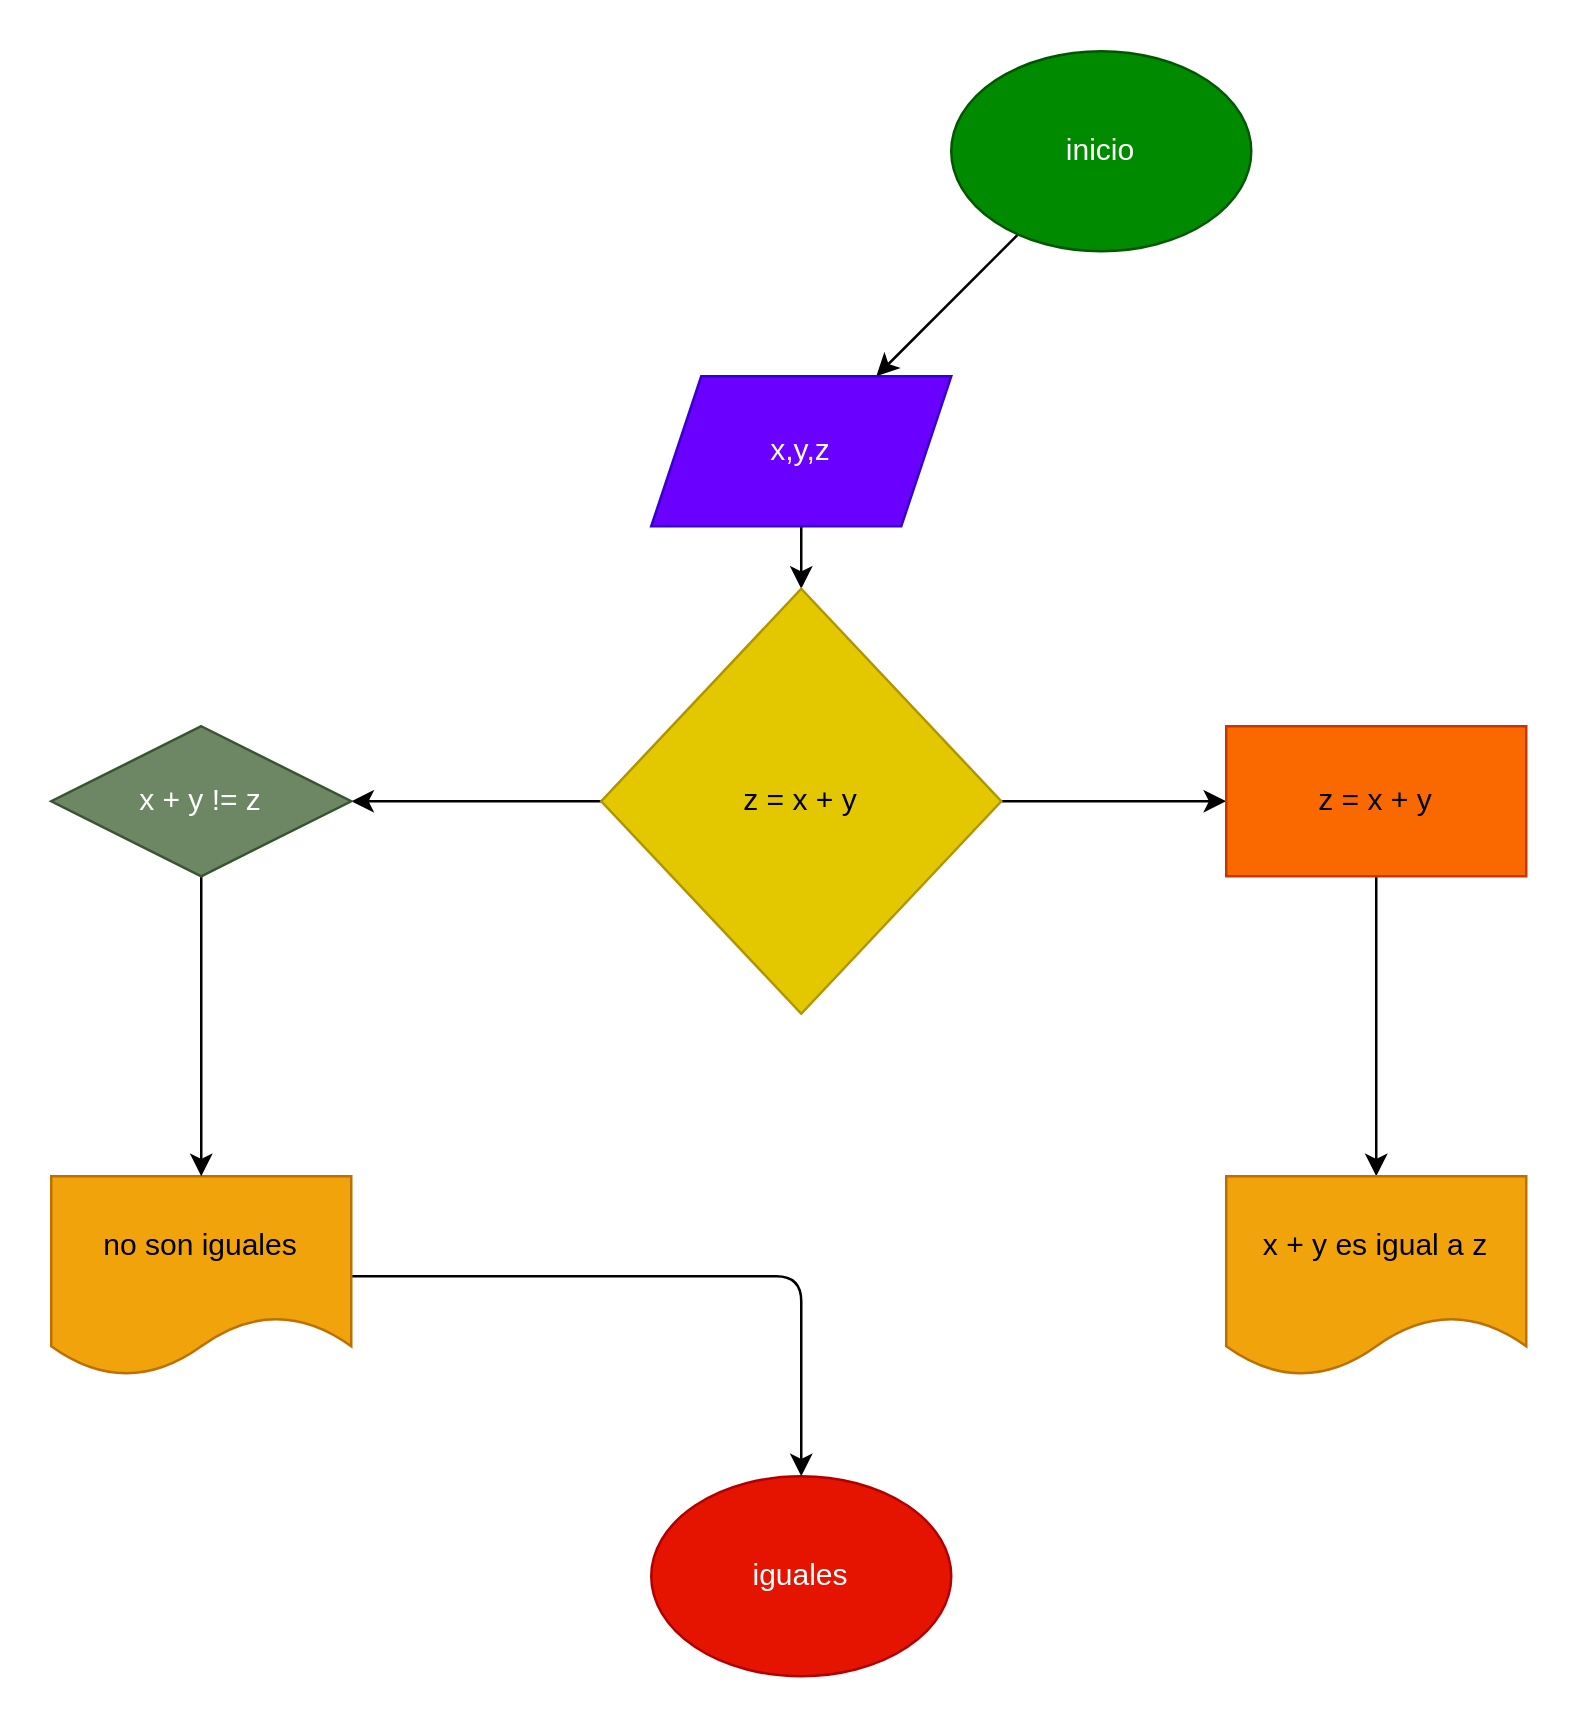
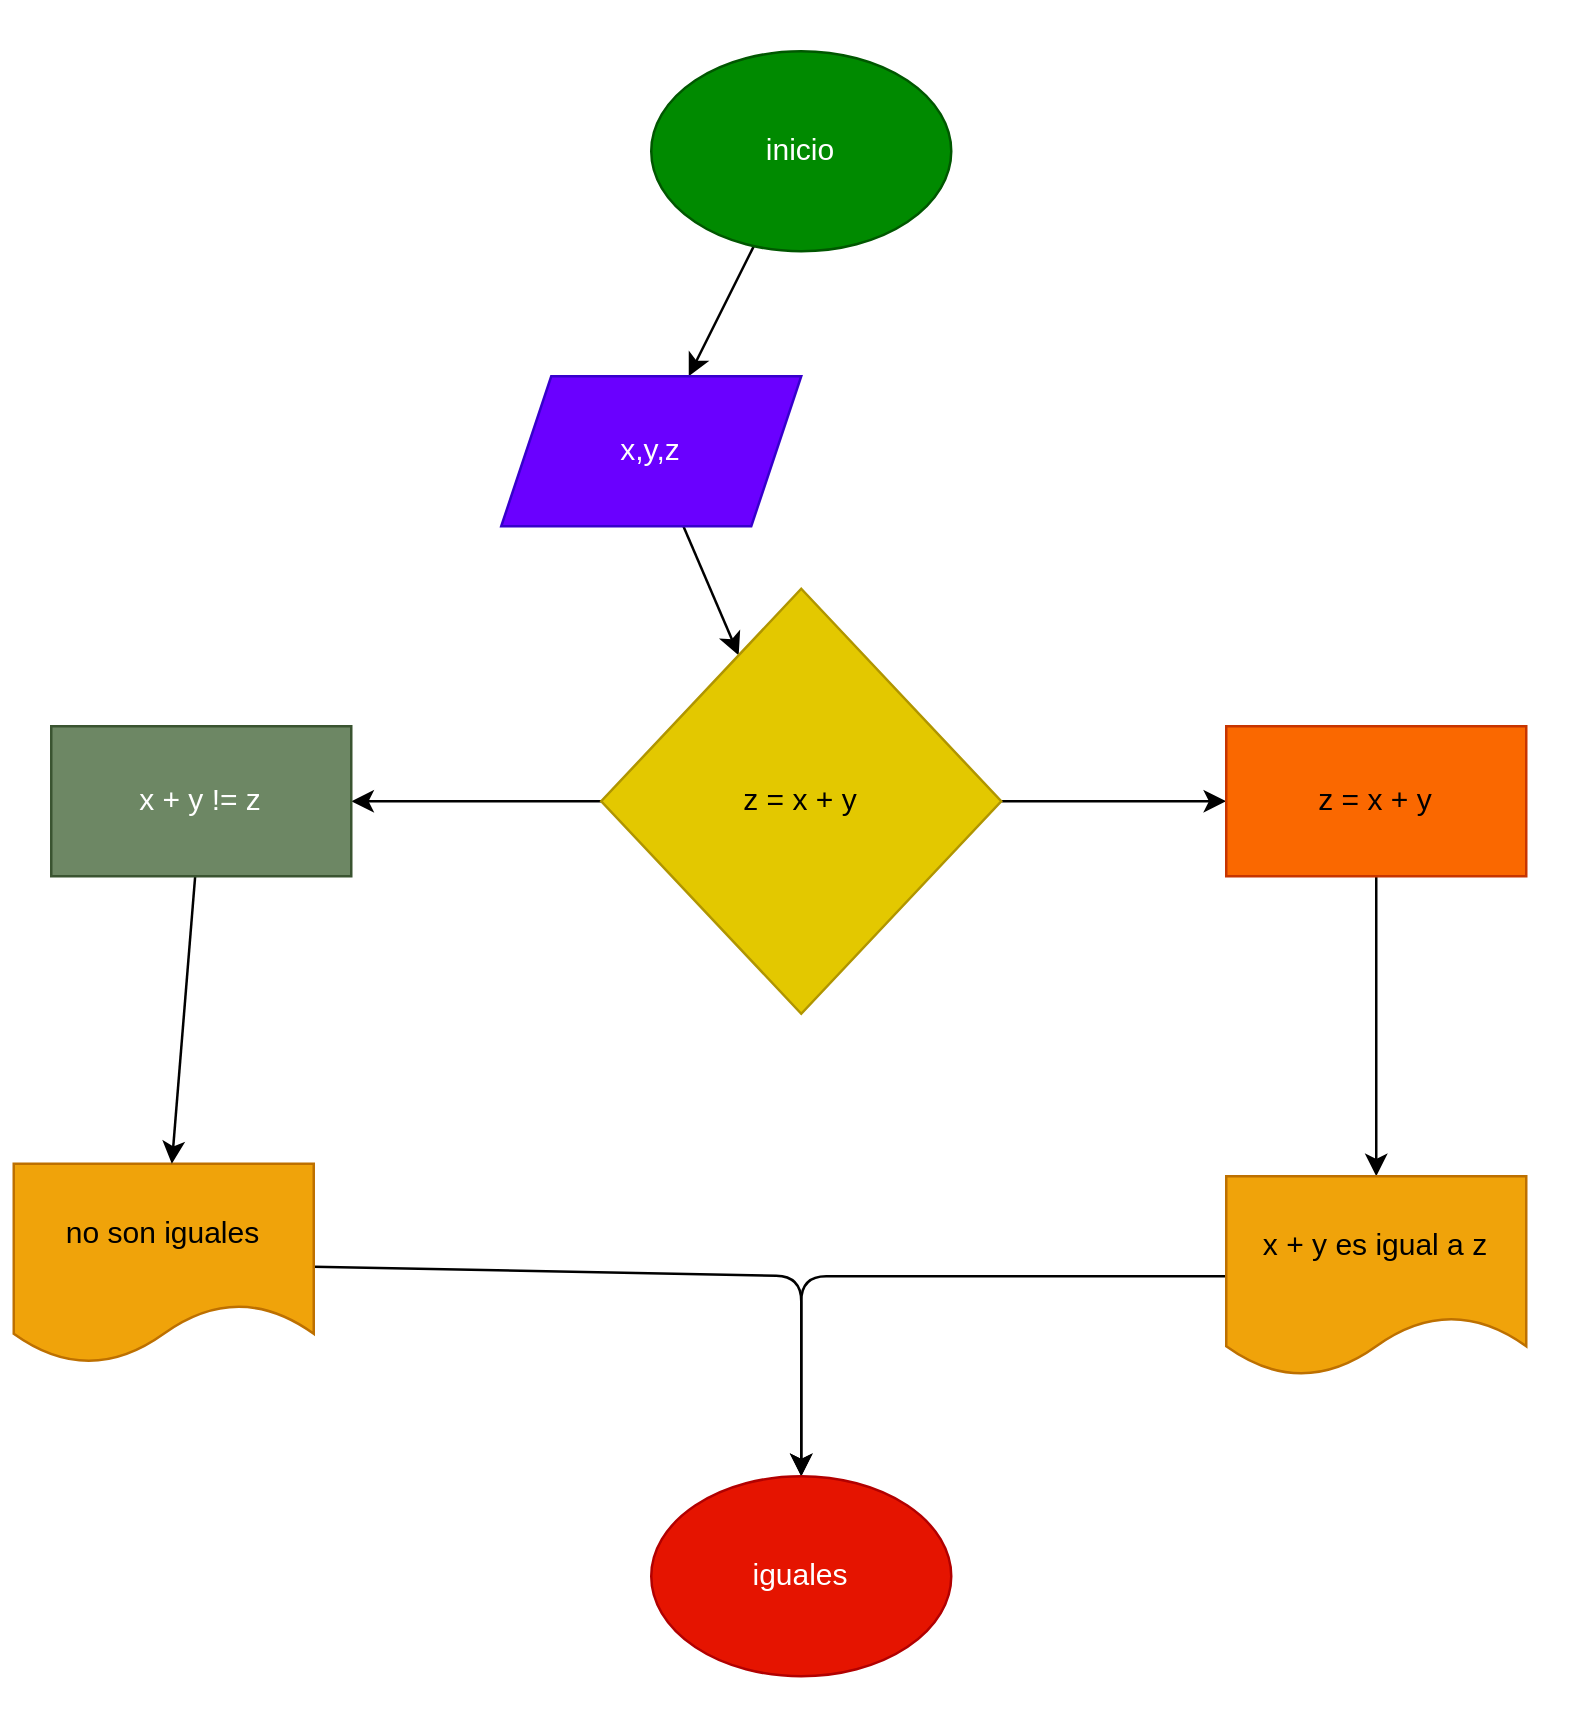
node "inicio": moved (1101, 151) -> (801, 151)
node "x,y,z": moved (801, 451) -> (651, 451)
node "x + y != z": shape diamond -> rectangle
node "no son iguales": moved (201, 1276) -> (164, 1264)
edge "x + y es igual a z" -> "iguales": added
